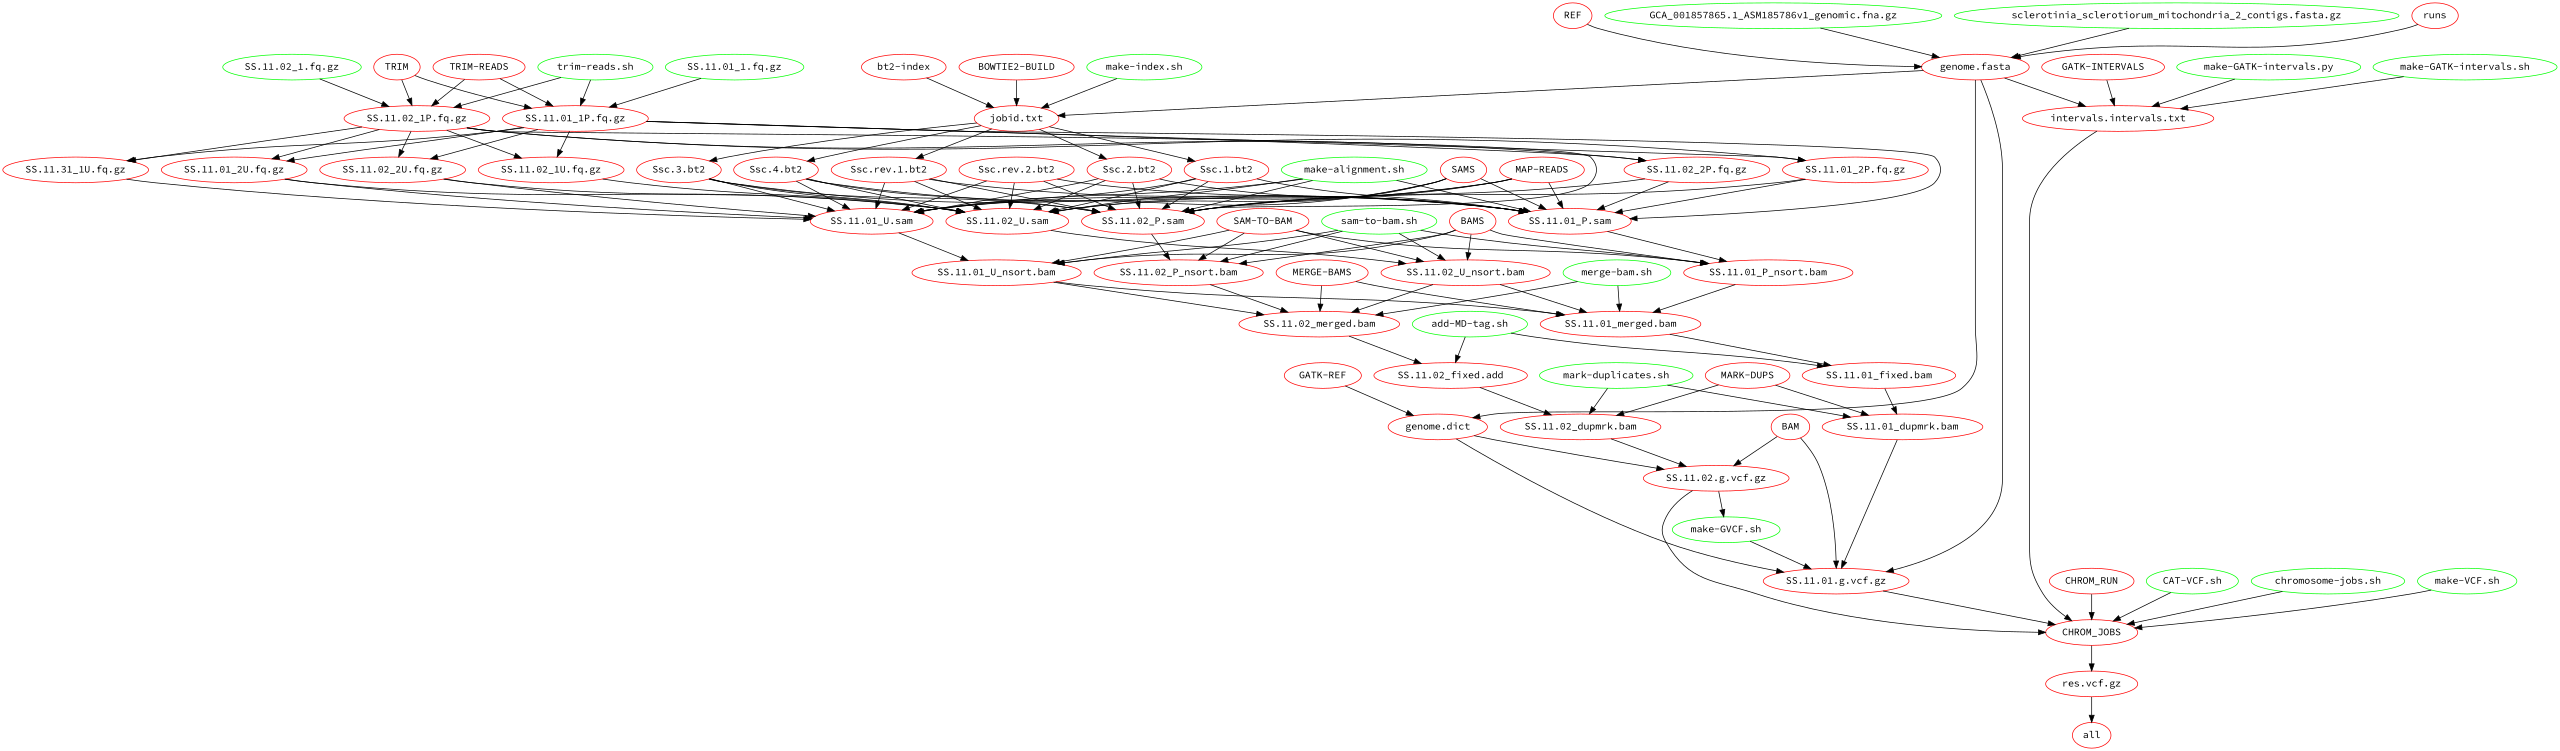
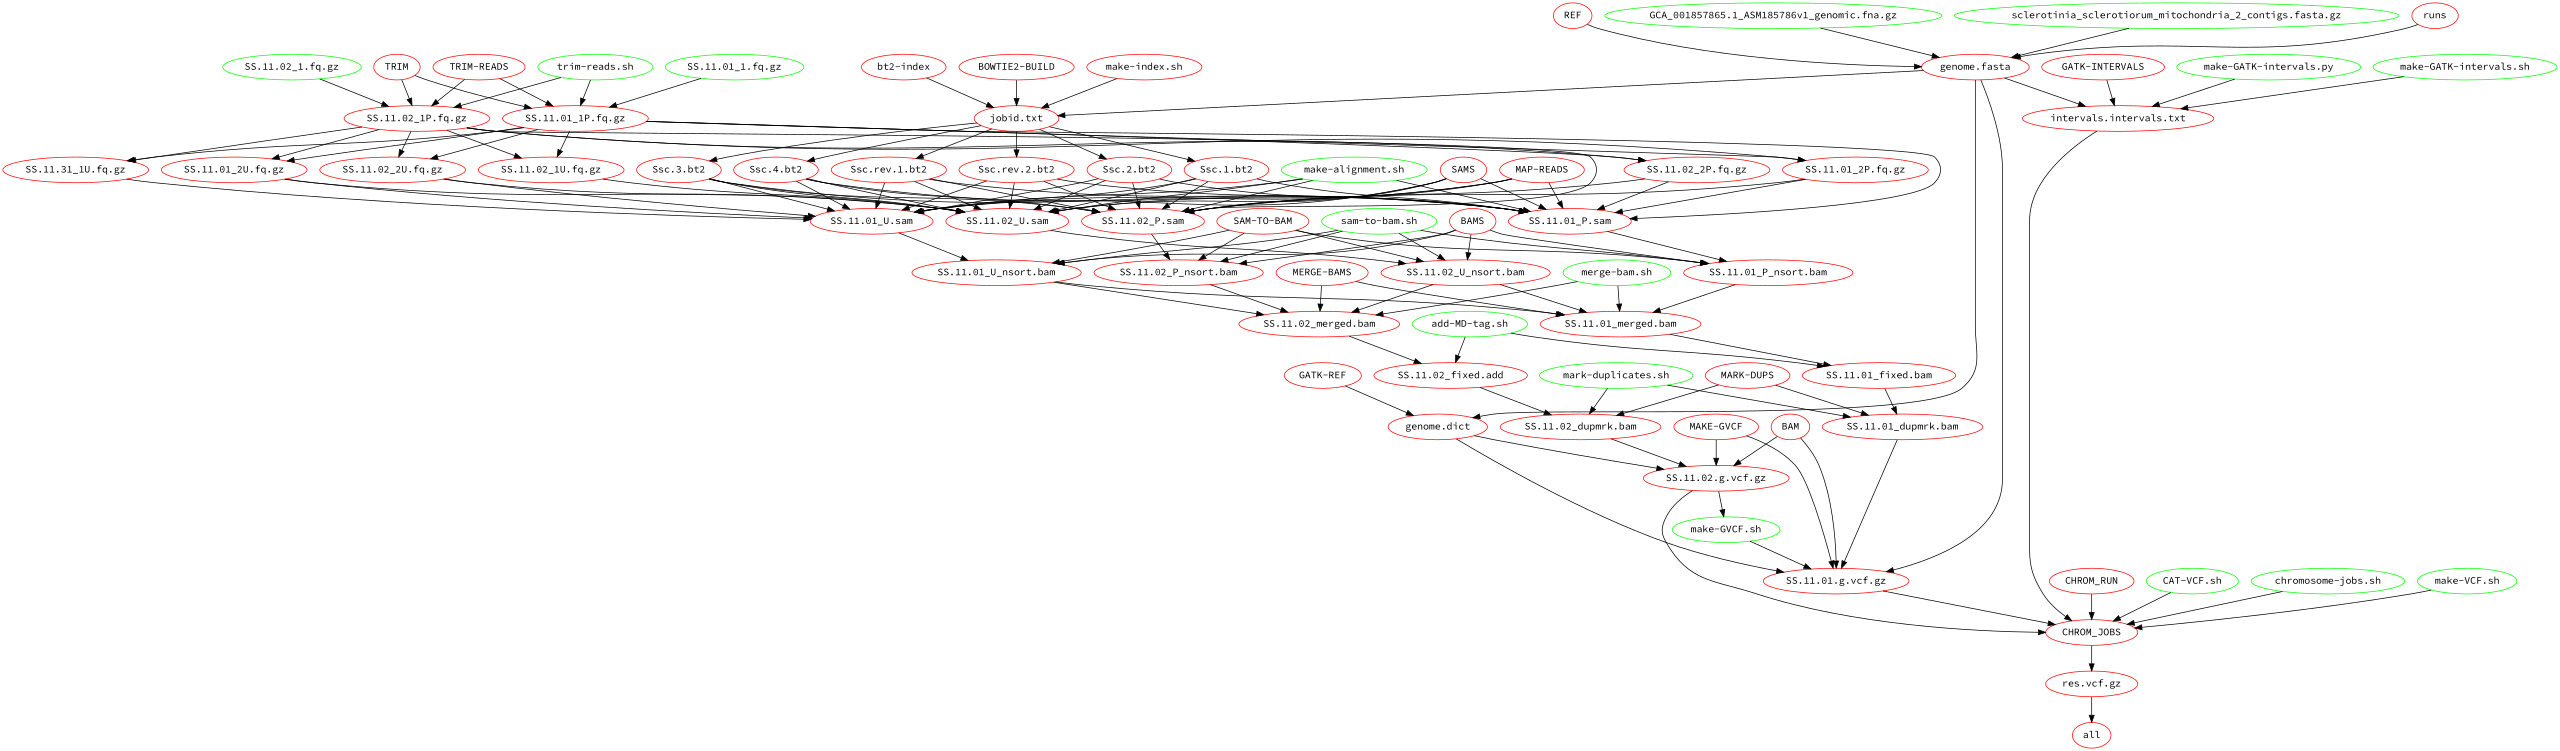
node "make-index.sh": color green -> red
edge "jobid.txt" -> "Ssc.rev.2.bt2": added
node "MAKE-GVCF": added
